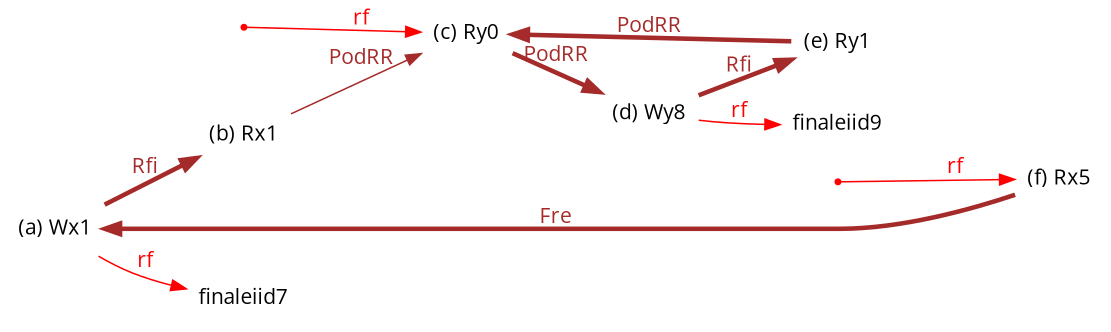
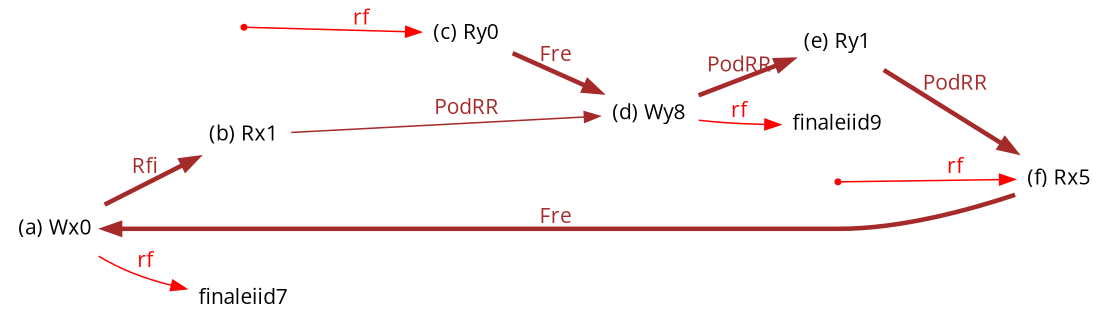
edge "(e) Ry1" -> "(c) Ry0": now "(e) Ry1" -> "(f) Rx5"
edge "(c) Ry0" -> "(d) Wy8": label "PodRR" -> "Fre"
edge "(d) Wy8" -> "(e) Ry1": label "Rfi" -> "PodRR"
edge "(b) Rx1" -> "(c) Ry0": now "(b) Rx1" -> "(d) Wy8"
node "(a) Wx1": label "(a) Wx1" -> "(a) Wx0"
